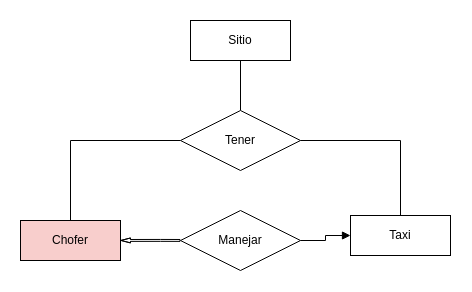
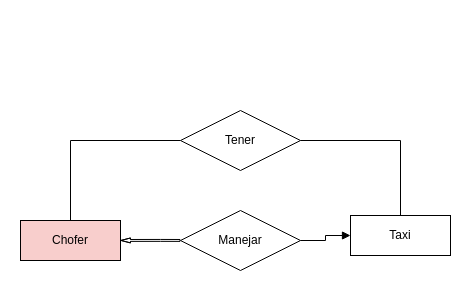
node "Sitio": removed
edge "Sitio" -- "Tener": removed
